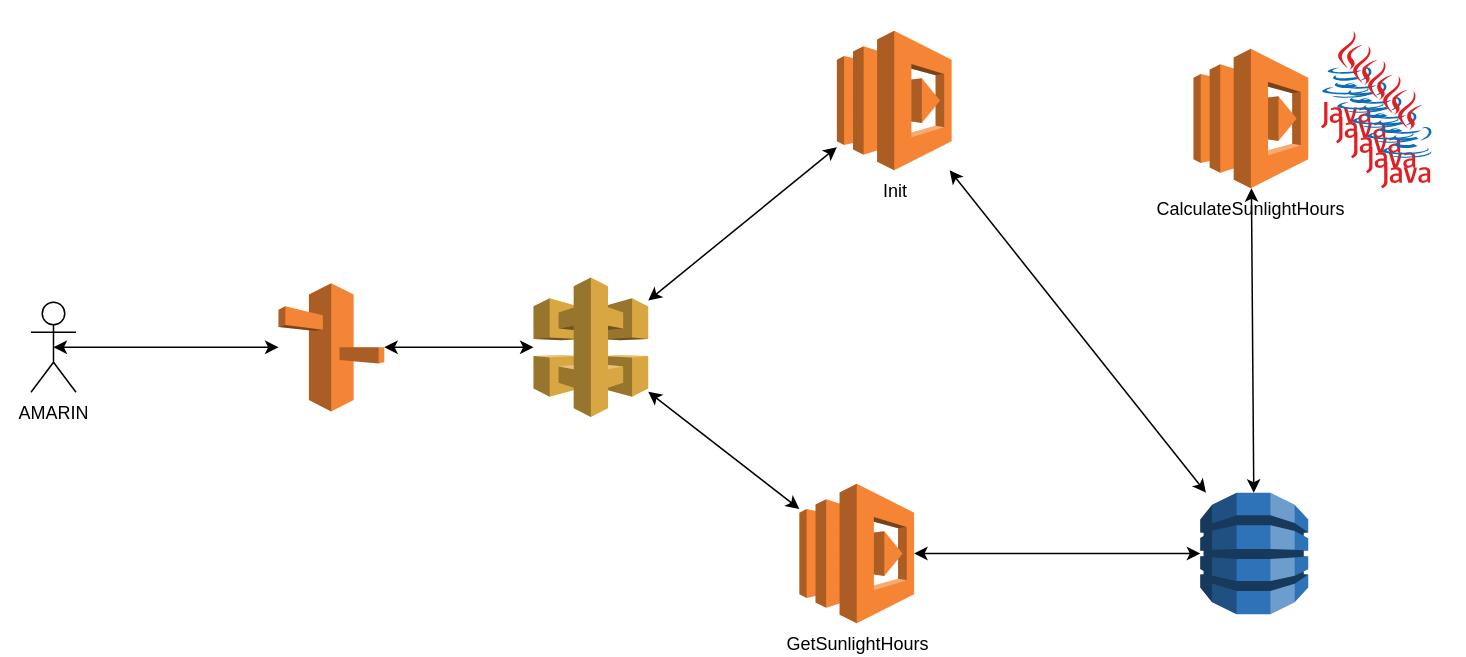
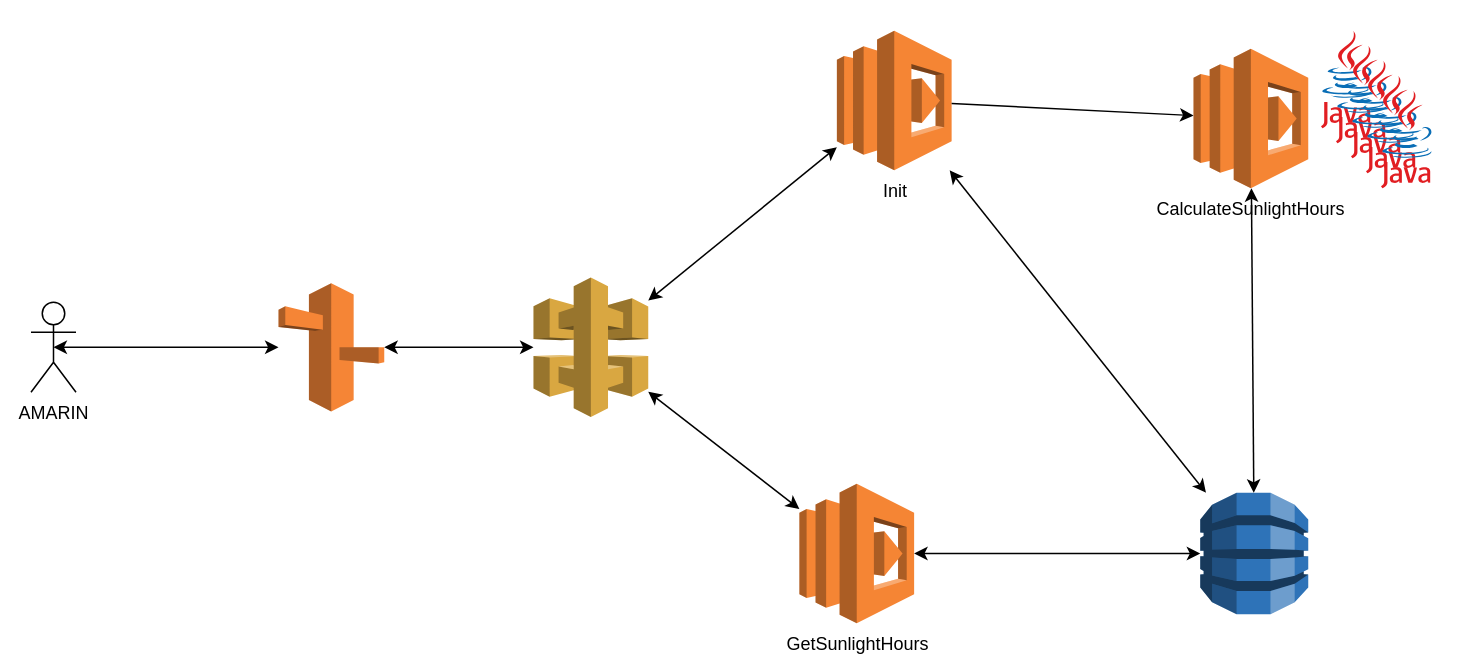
edge "Init" -> "CalculateSunlightHours": added
